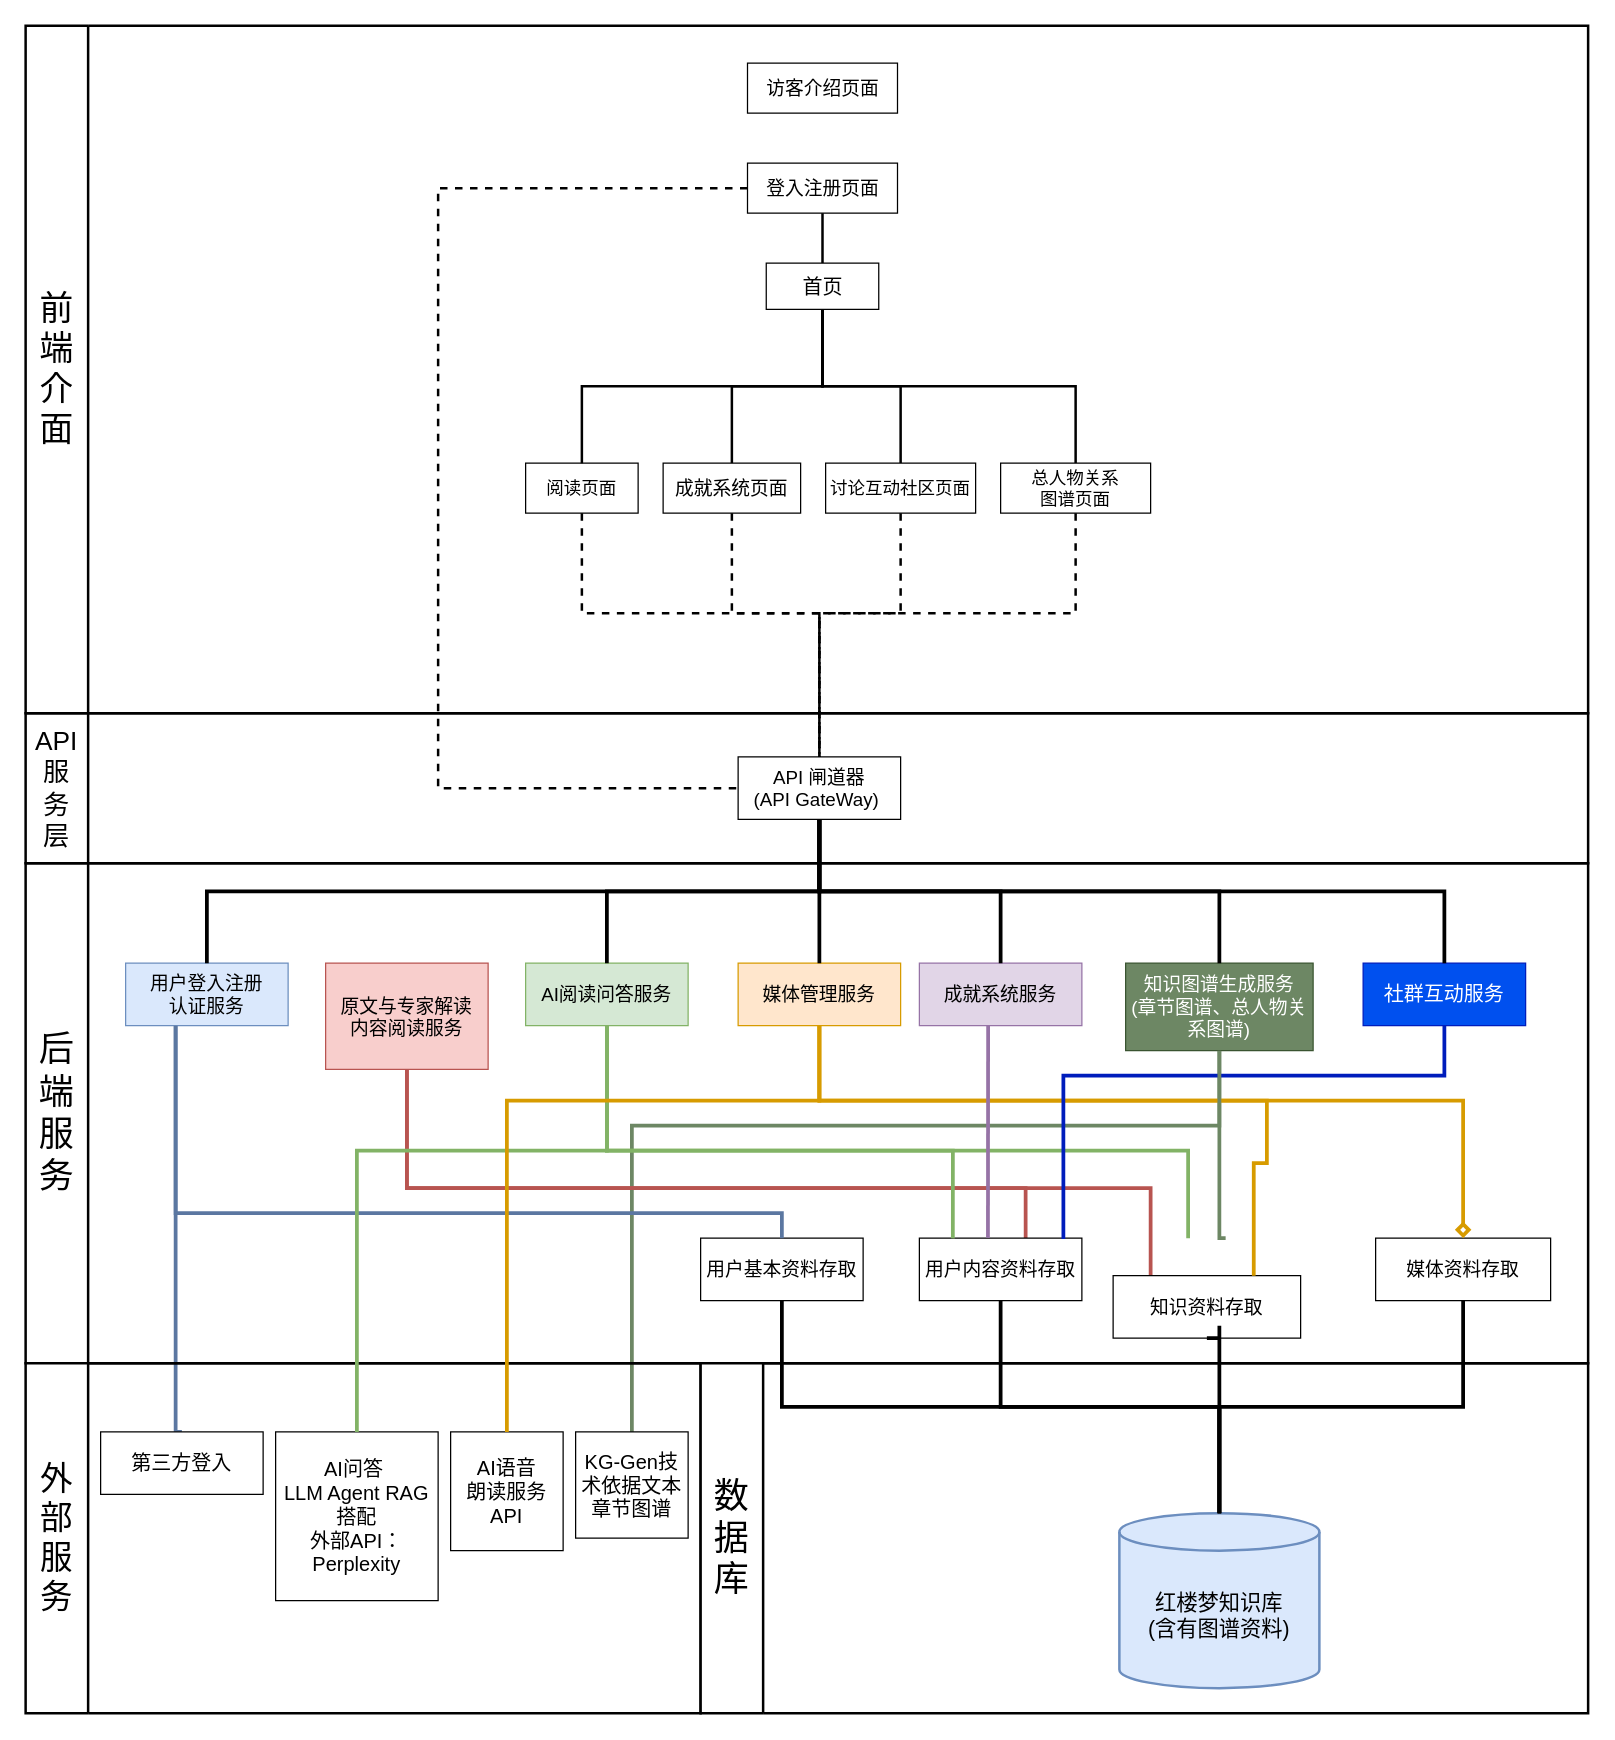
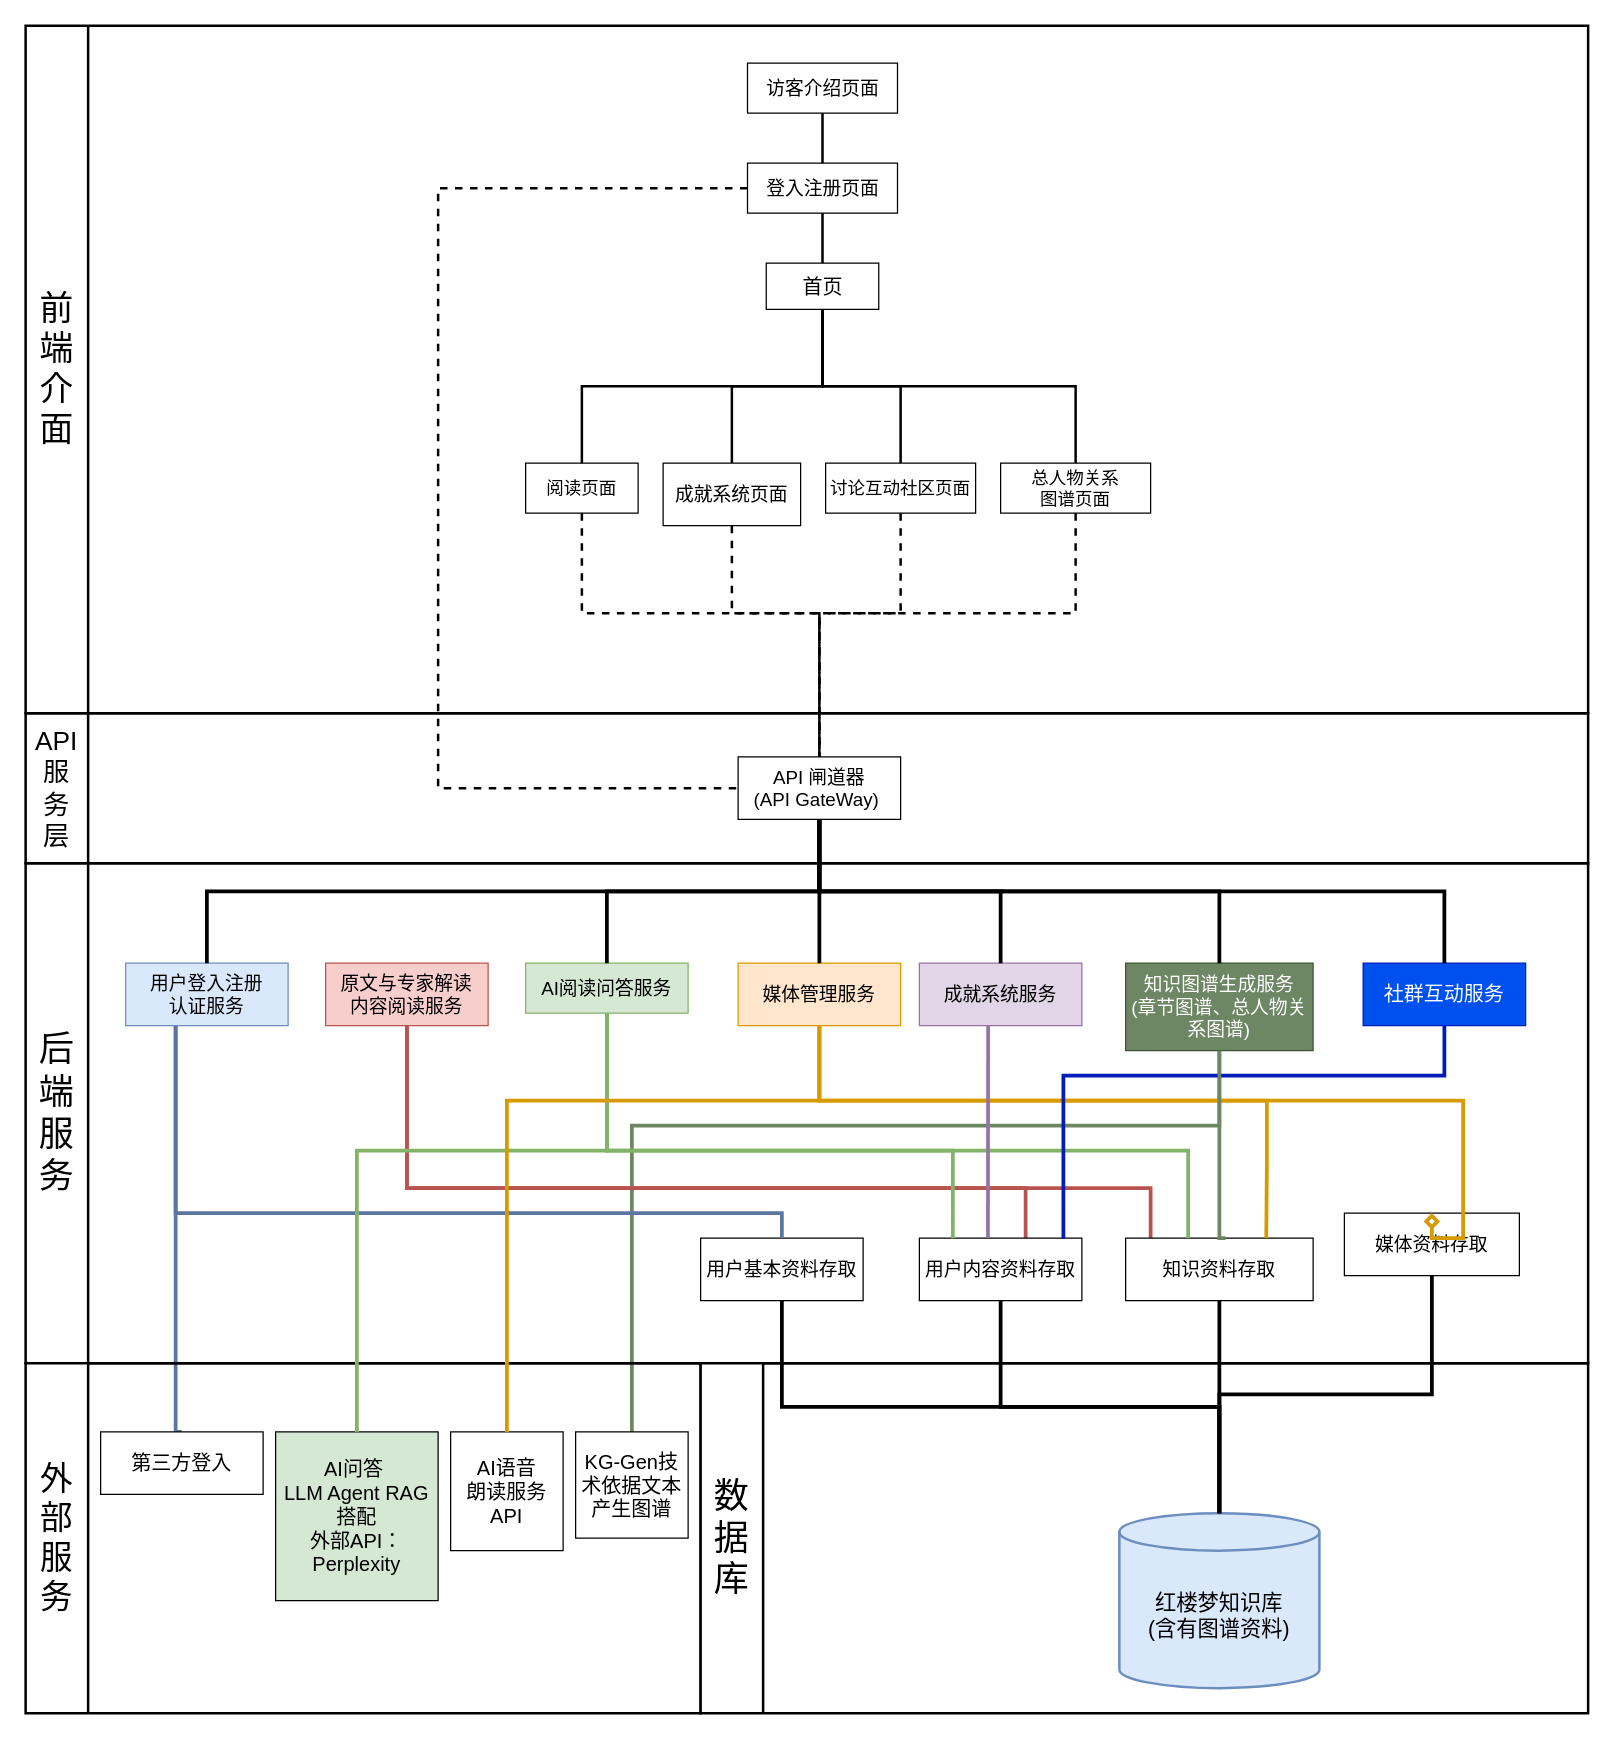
edge "访客介绍页面" -- "登入注册页面": added
node "成就系统页面": size 138x50 -> 138x63
node "AI阅读问答服务": size 163x63 -> 163x50
node "原文与专家解读内容阅读服务": size 163x106 -> 163x63
node "媒体资料存取": moved (1463, 1269) -> (1432, 1244)
node "知识资料存取": moved (1207, 1307) -> (1219, 1269)
node "KG-Gen技术依据文本 章节图谱": label "KG-Gen技术依据文本 章节图谱" -> "KG-Gen技术依据文本 产生图谱"
node "AI问答 LLM Agent RAG搭配 外部API：Perplexity": fillcolor #ffffff -> #d5e8d4
